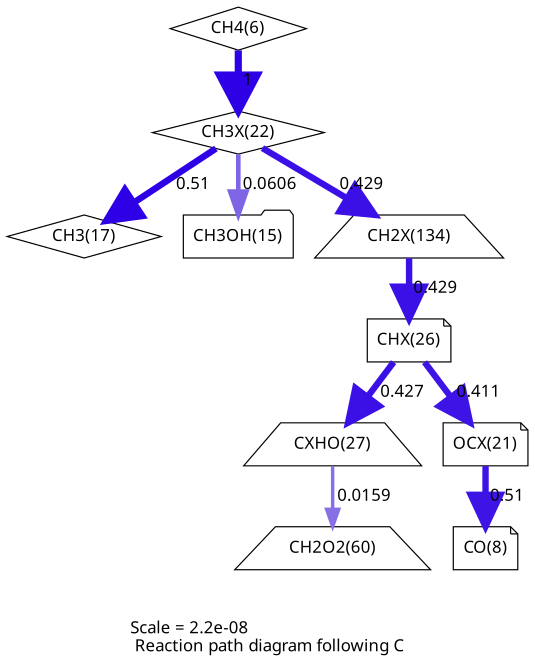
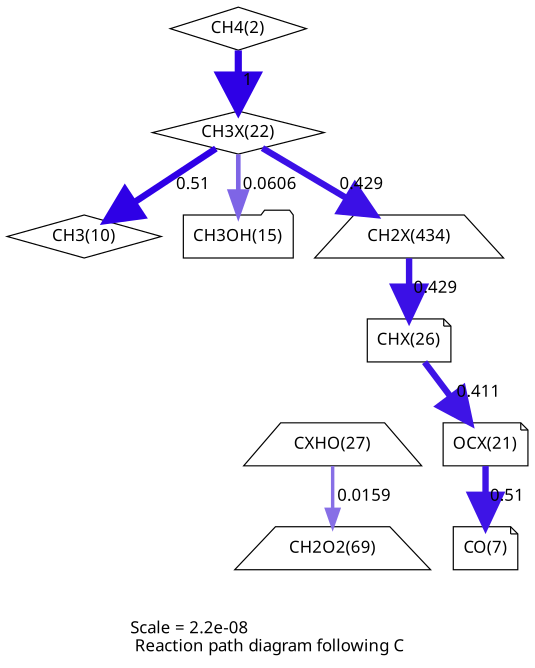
node "CH4(6)": label "CH4(6)" -> "CH4(2)"
node "CH3(17)": label "CH3(17)" -> "CH3(10)"
node "CH2X(134)": label "CH2X(134)" -> "CH2X(434)"
edge "CHX(26)" -> "CXHO(27)": removed, label "0.427"
node "CH2O2(60)": label "CH2O2(60)" -> "CH2O2(69)"
node "CO(8)": label "CO(8)" -> "CO(7)"
